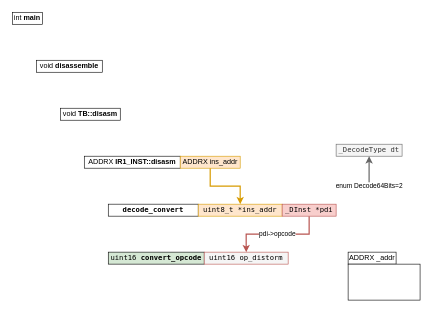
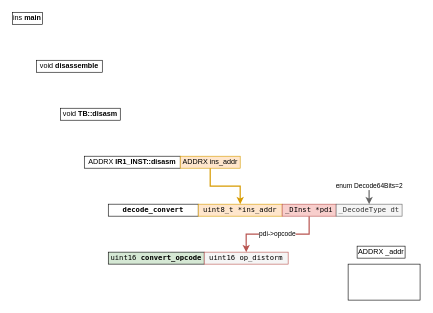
node "int main": label "int main" -> "ins main"
node "_DecodeType dt": moved (369, 150) -> (369, 210)
node "ADDRX _addr": moved (372, 258) -> (381, 252)
